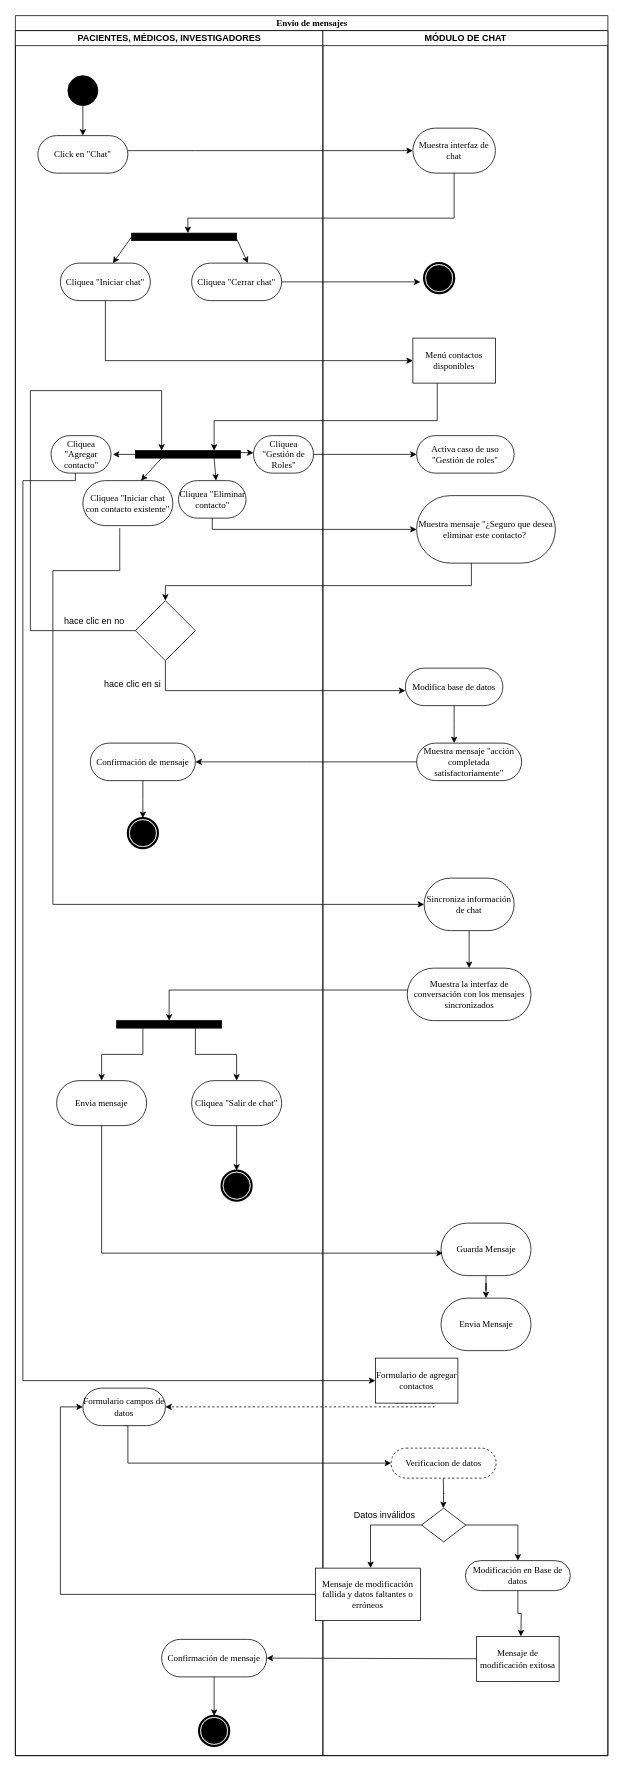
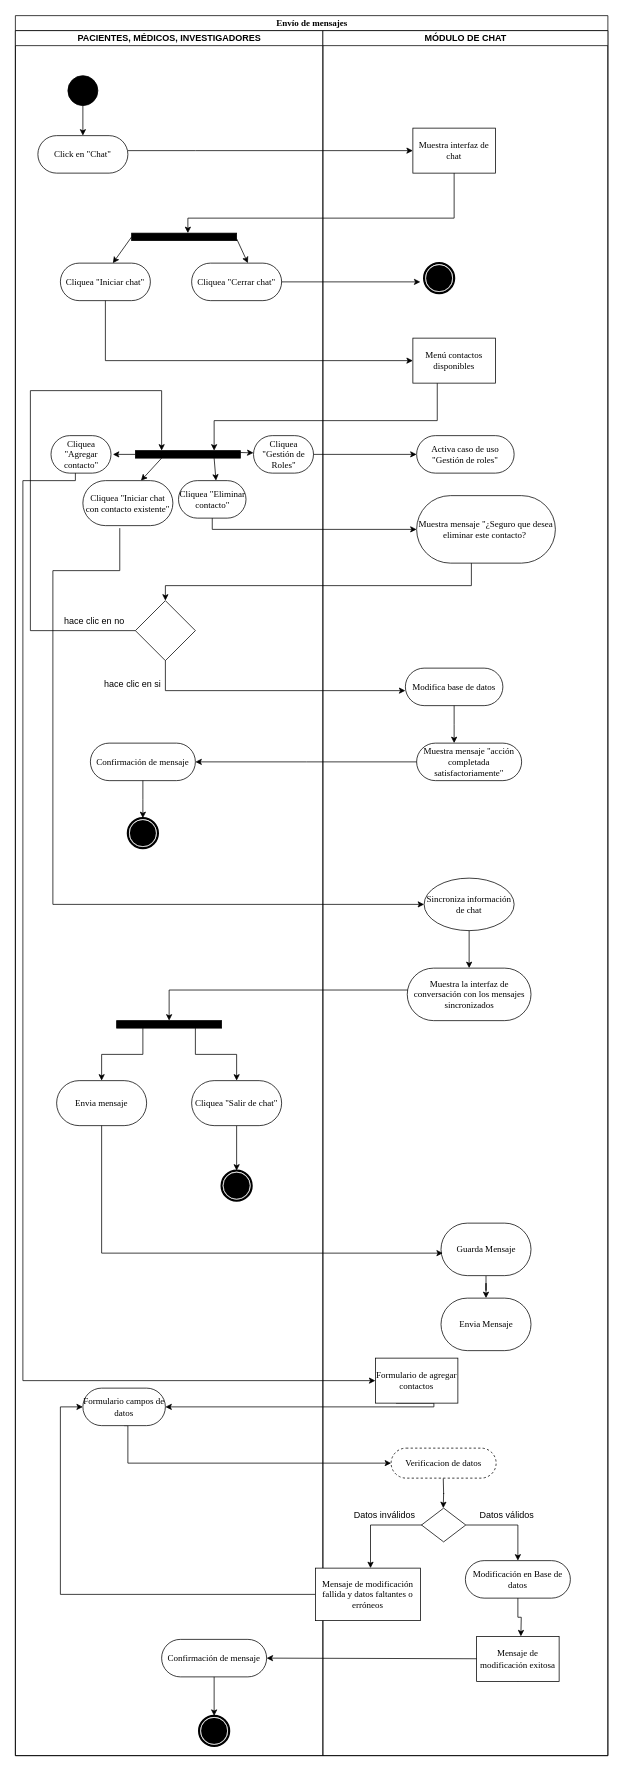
node "Muestra interfaz de chat": shape rounded rectangle -> rectangle
node "Sincroniza información de chat": shape rounded rectangle -> ellipse
edge "Formulario de agregar contactos" -> "Formulario campos de datos": style dashed -> solid
node "Datos válidos": added
node "Modificación en Base de datos": size 105x30 -> 105x38
